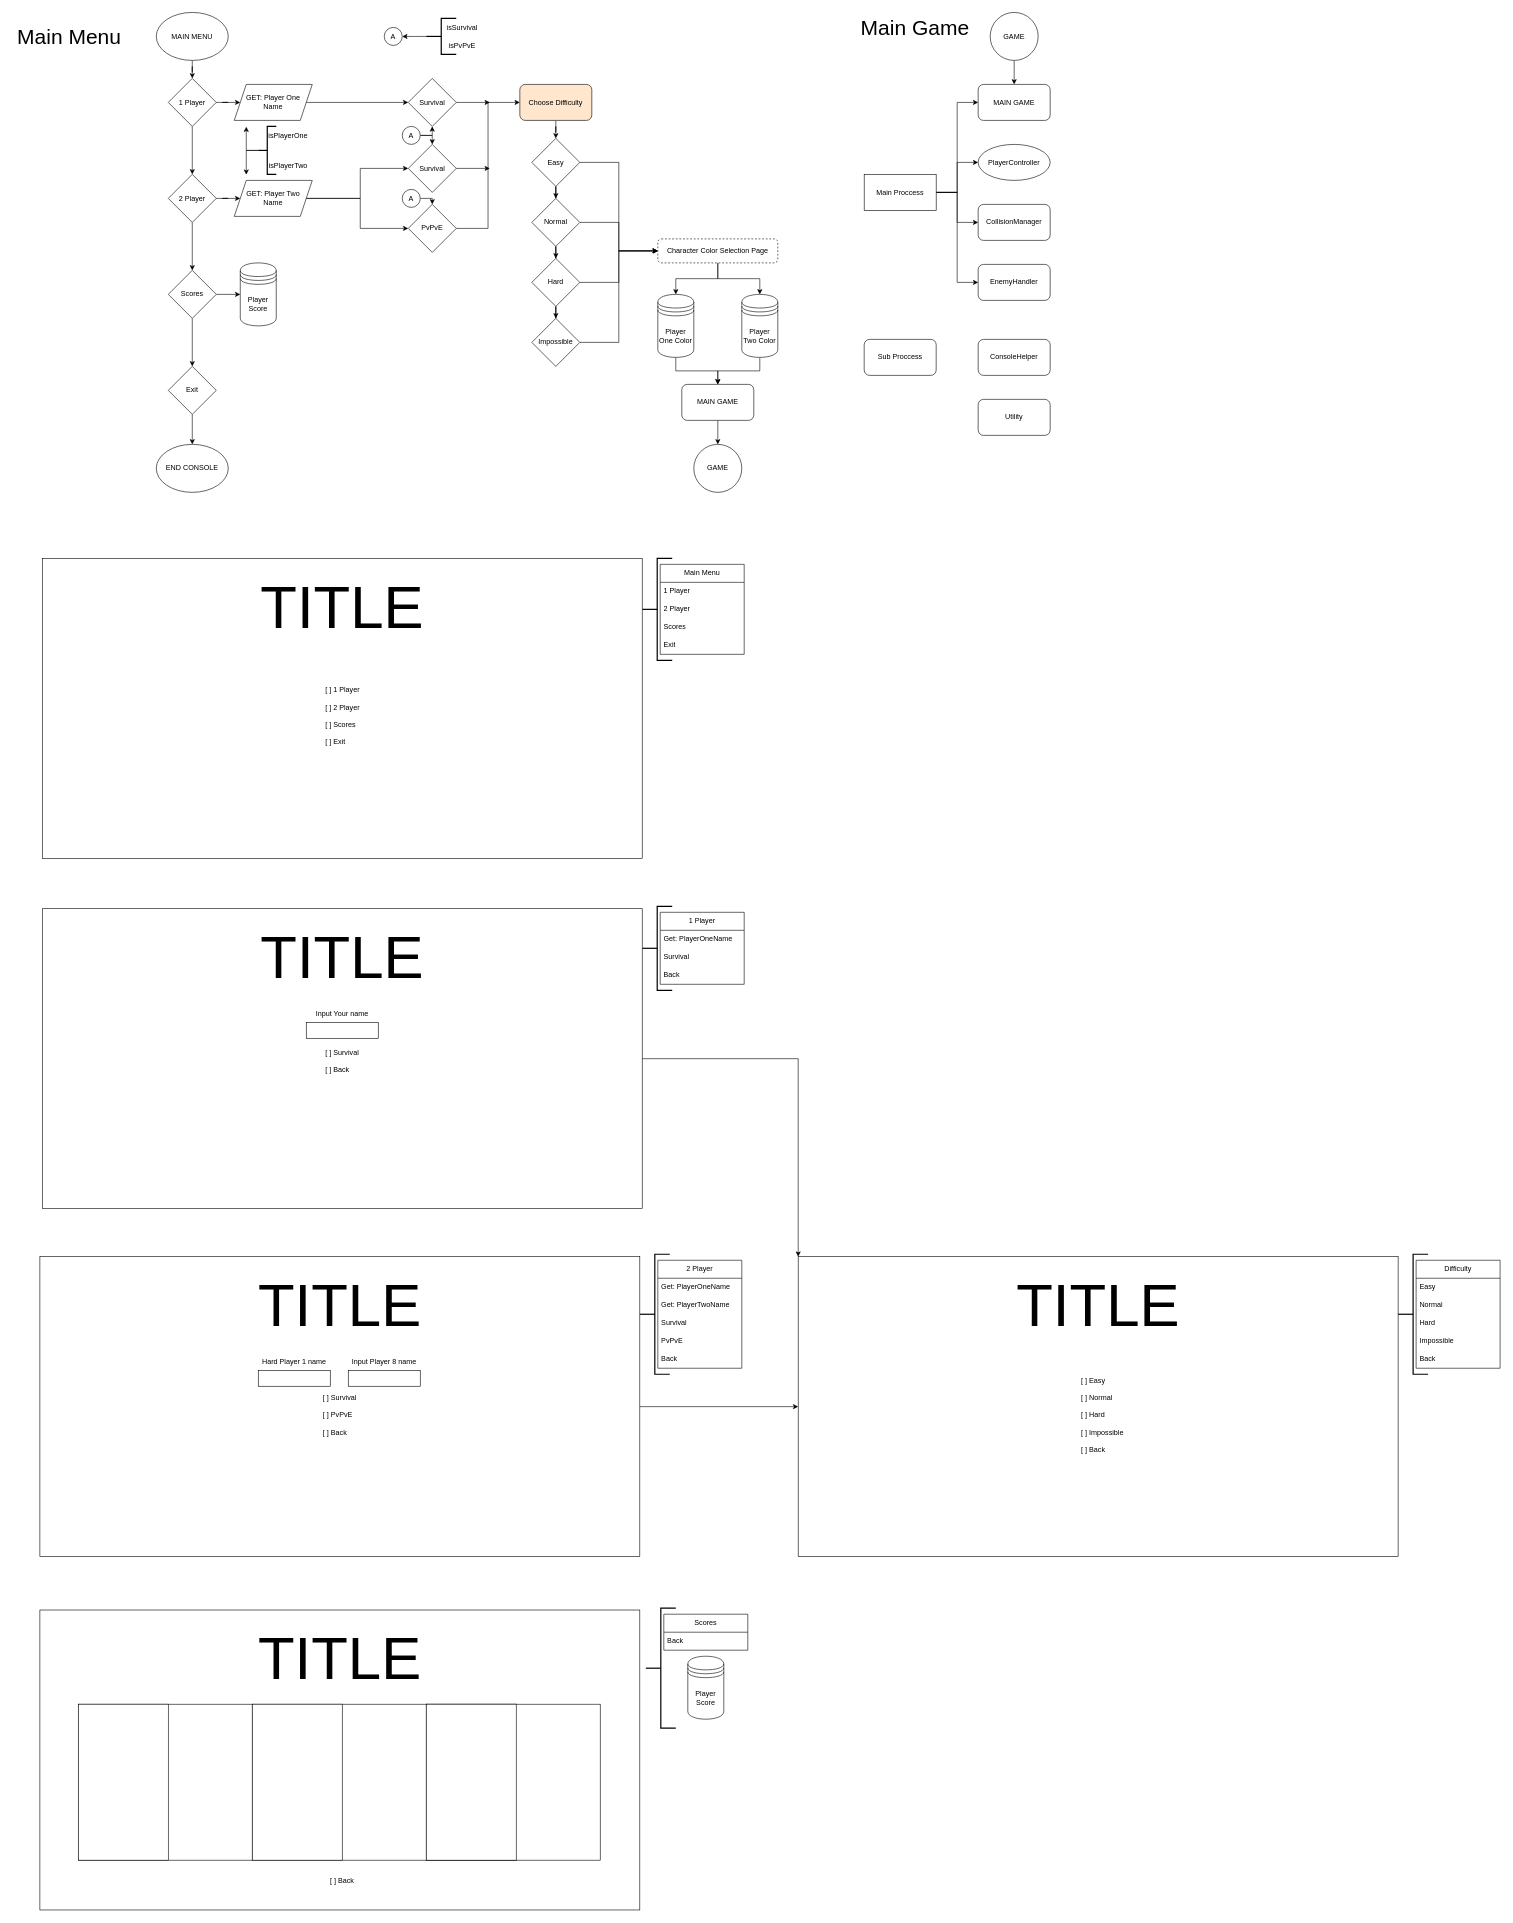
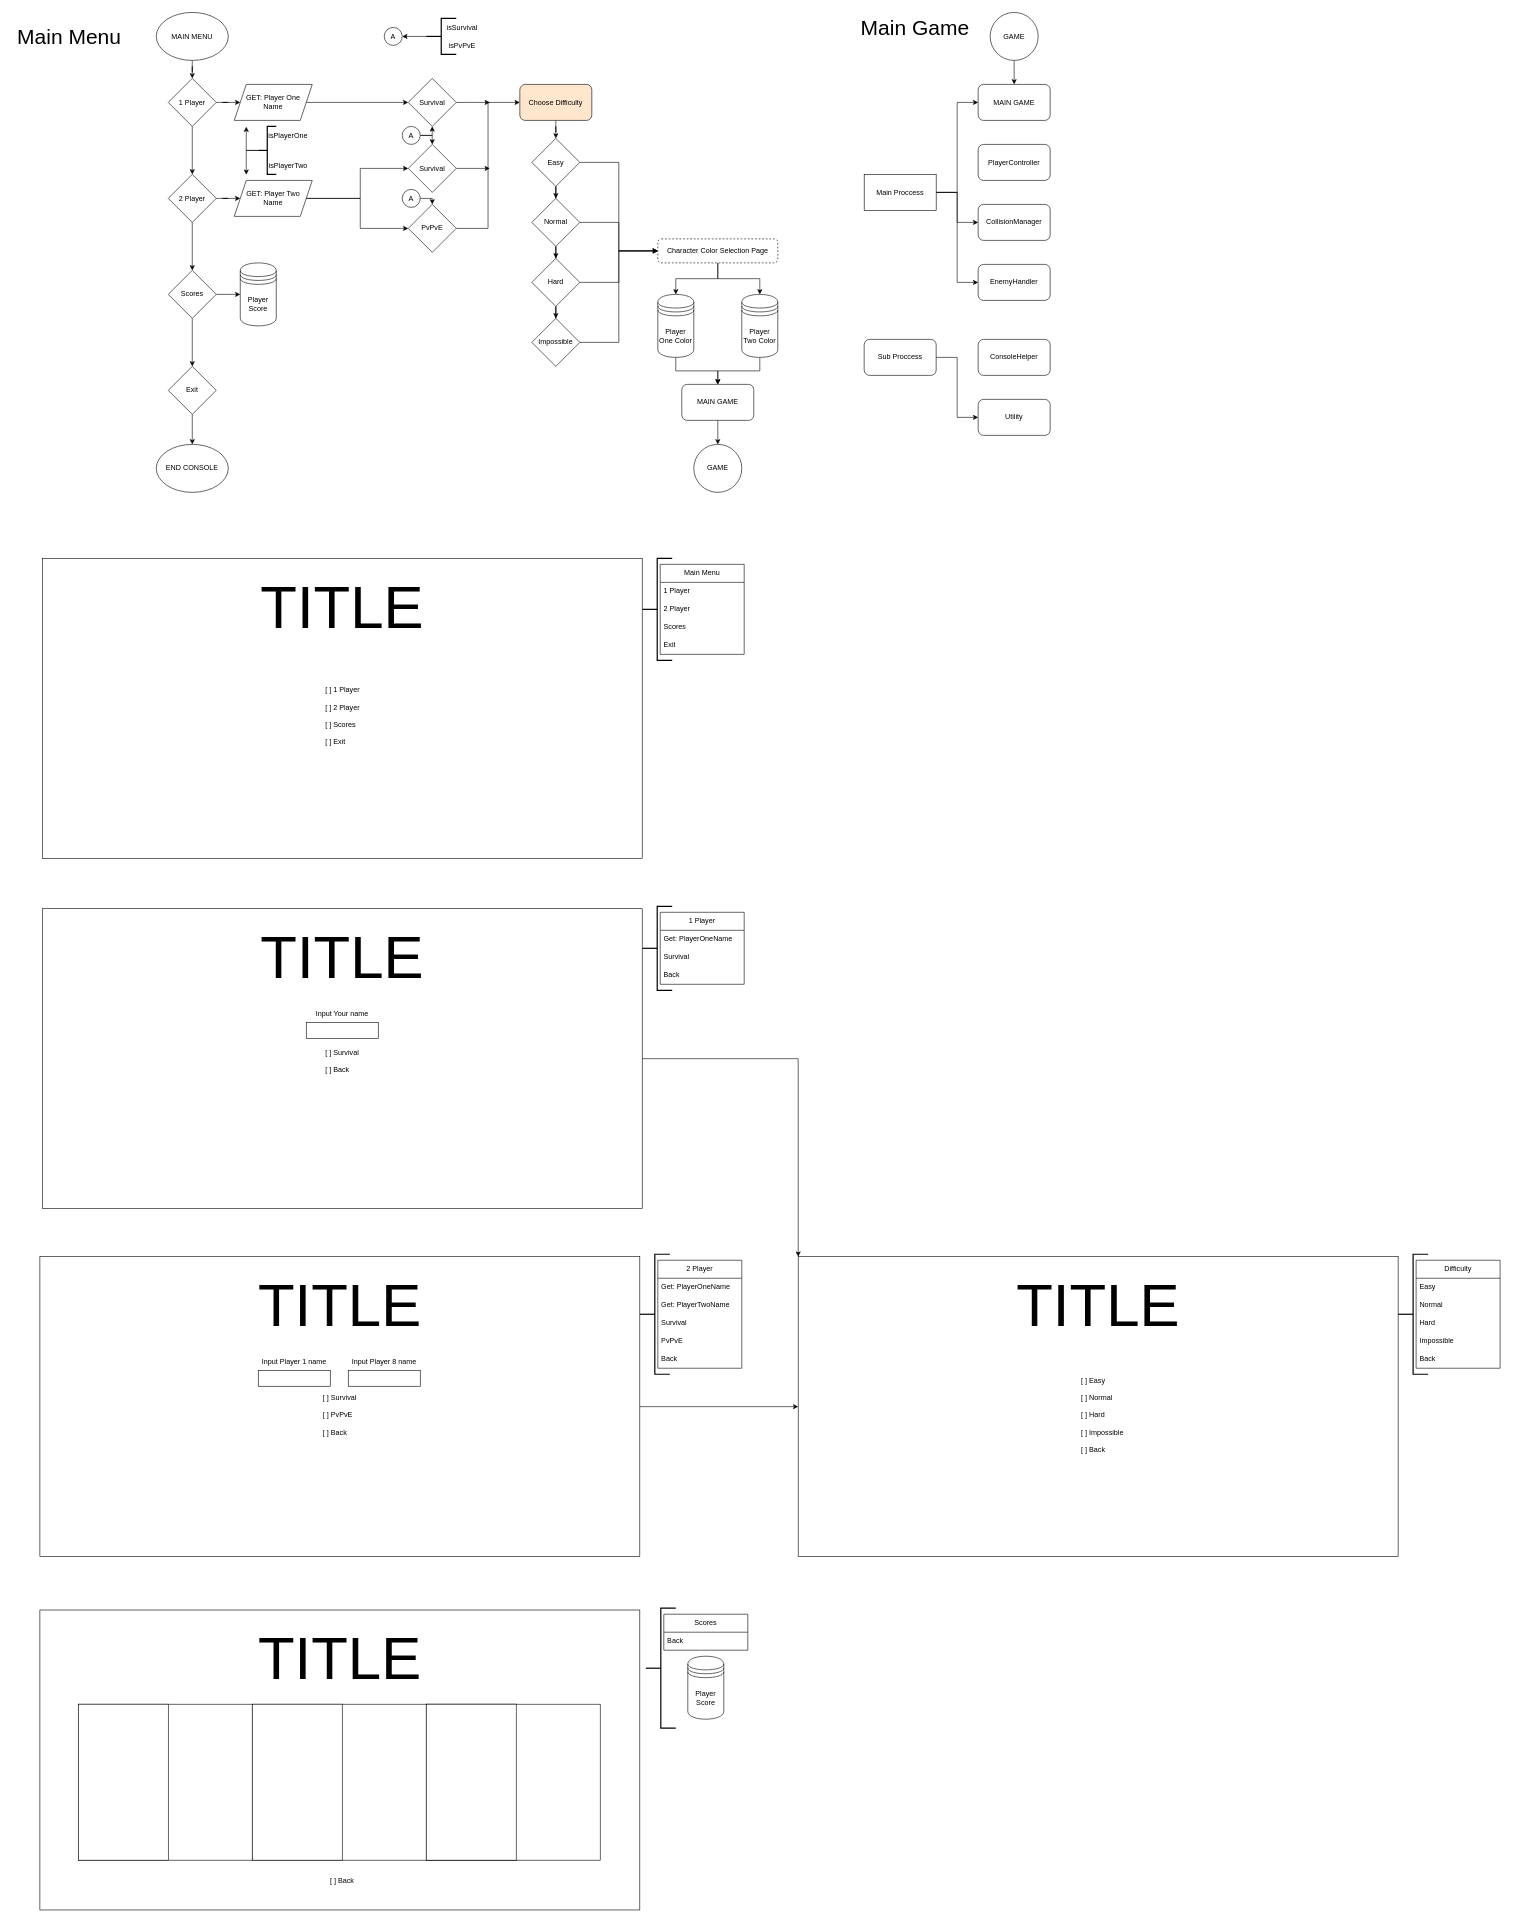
edge "Main Proccess" -> "PlayerController": removed
node "PlayerController": shape ellipse -> rounded rectangle
edge "Sub Proccess" -> "Utility": added
node "Hard Player 1 name": label "Hard Player 1 name" -> "Input Player 1 name"
